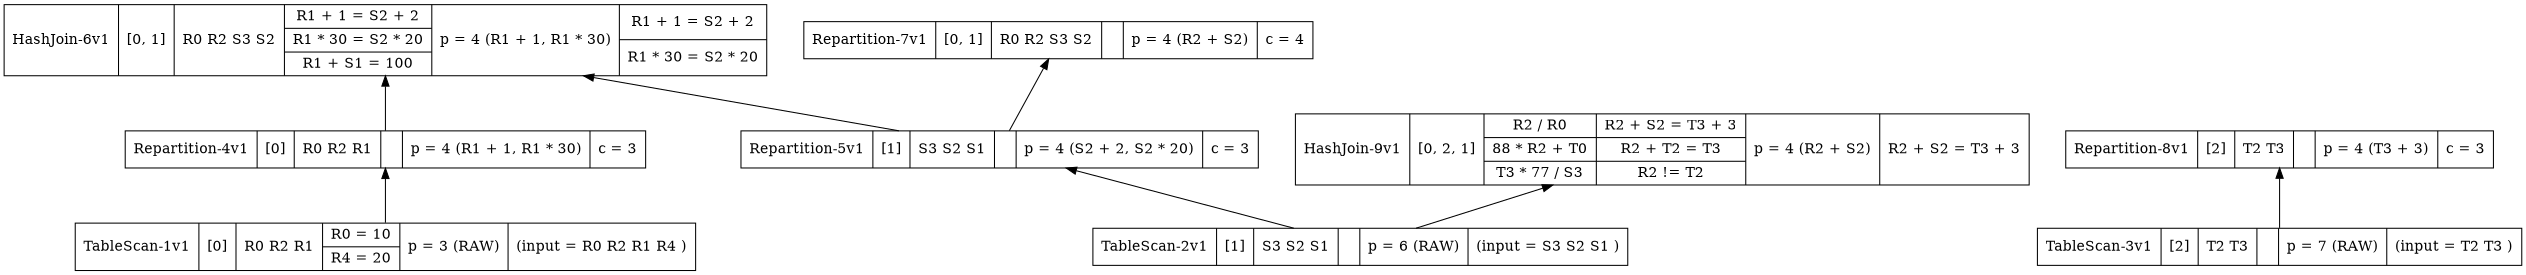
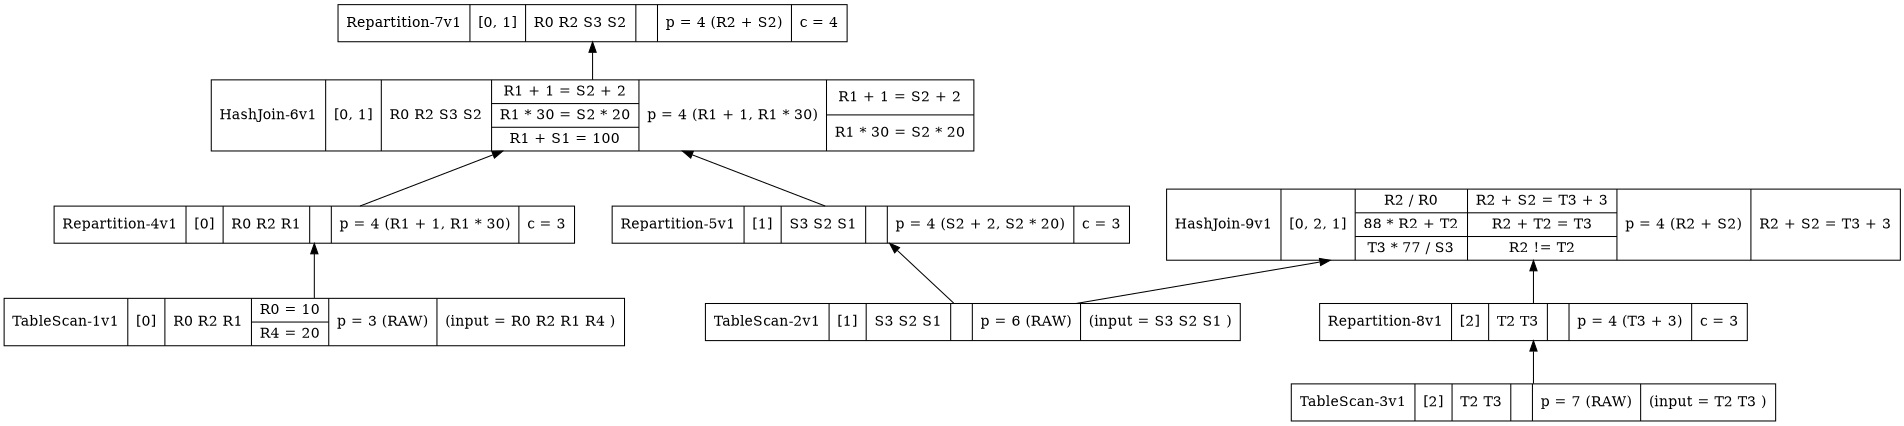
edge "Repartition-5v1" -> "Repartition-7v1": now "HashJoin-6v1" -> "Repartition-7v1"
node "HashJoin-9v1": text "88 * R2 + T0" -> "88 * R2 + T2"
edge "Repartition-8v1" -> "HashJoin-9v1": added
